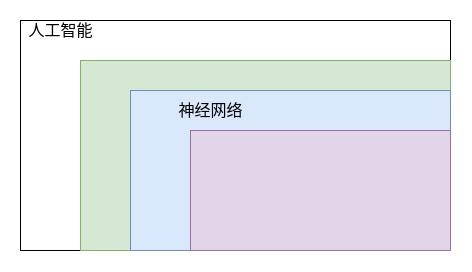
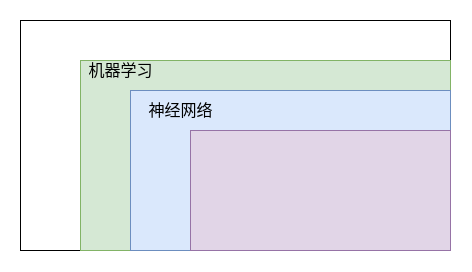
node "人工智能": removed
node "机器学习": added
node "神经网络": moved (211, 111) -> (181, 111)
